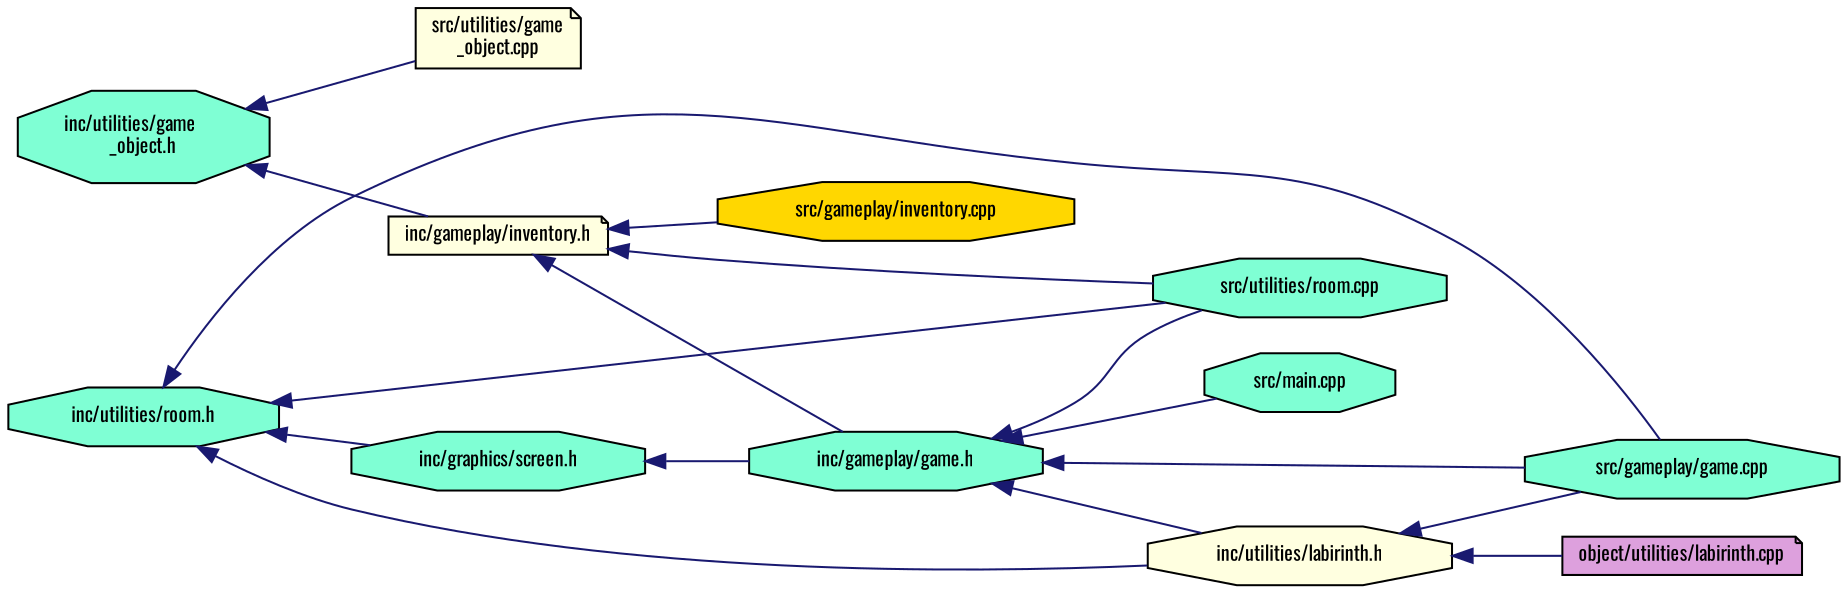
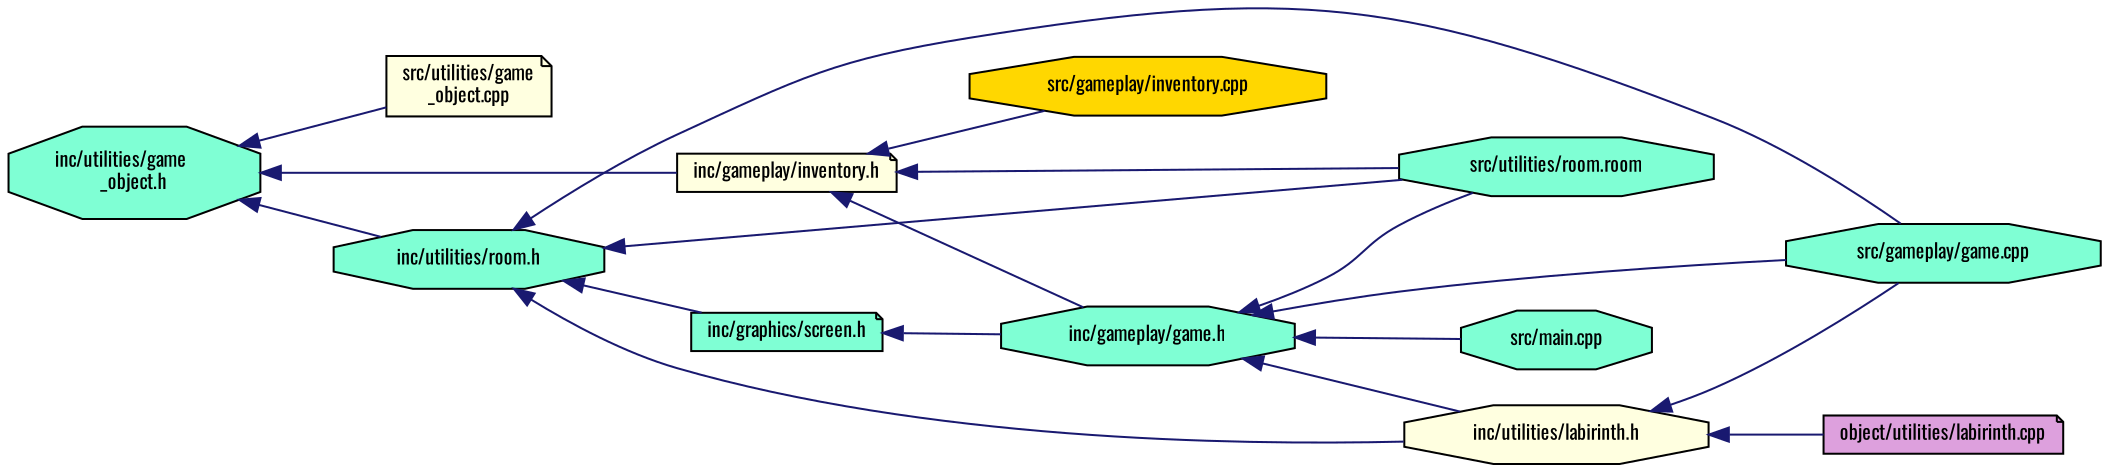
edge "inc/utilities/room.h" -> "inc/utilities/game _object.h": added
node "src/utilities/room.cpp": label "src/utilities/room.cpp" -> "src/utilities/room.room"
node "inc/graphics/screen.h": shape octagon -> note
